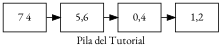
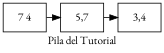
node "5,6": label "5,6" -> "5,7"
node "0,4": label "0,4" -> "3,4"
node "1,2": removed
